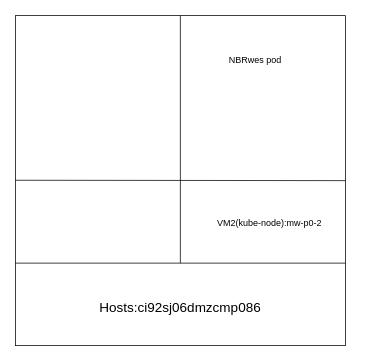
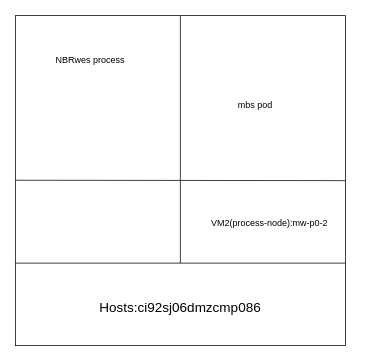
node "NBRwes process": added
node "NBRwes pod": removed
node "mbs pod": added
node "VM2(kube-node):mw-p0-2": label "VM2(kube-node):mw-p0-2" -> "VM2(process-node):mw-p0-2"
